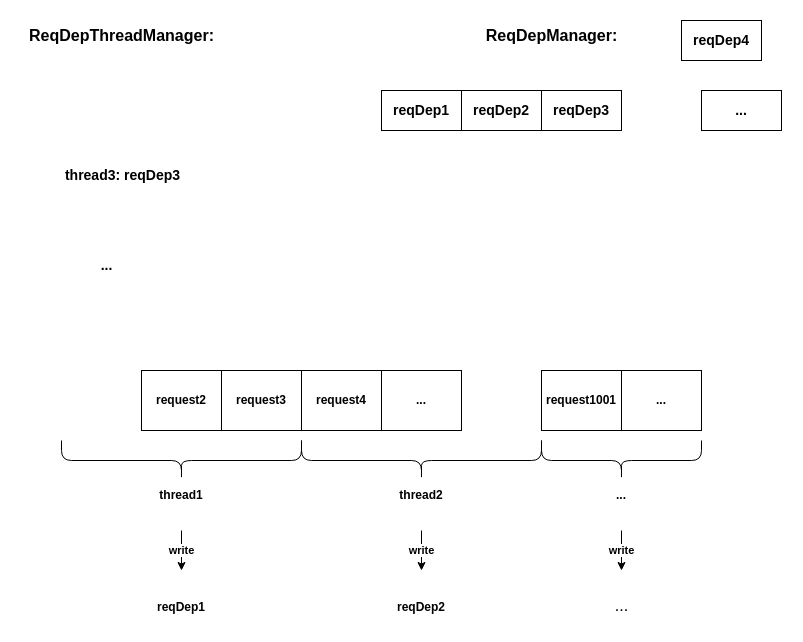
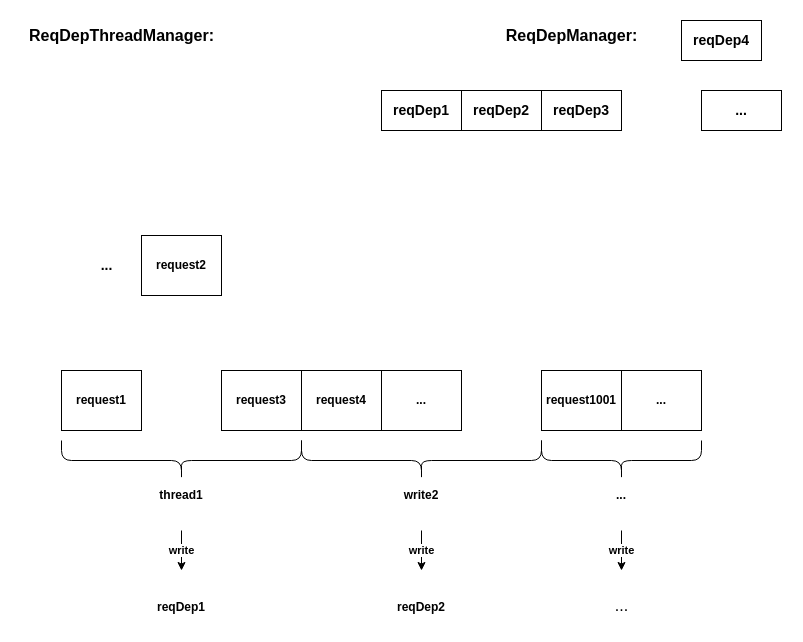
node "ReqDepManager:": moved (552, 36) -> (572, 36)
node "thread3: reqDep3": removed
node "request1": added
node "request2": moved (182, 401) -> (182, 266)
node "thread2": label "thread2" -> "write2"
